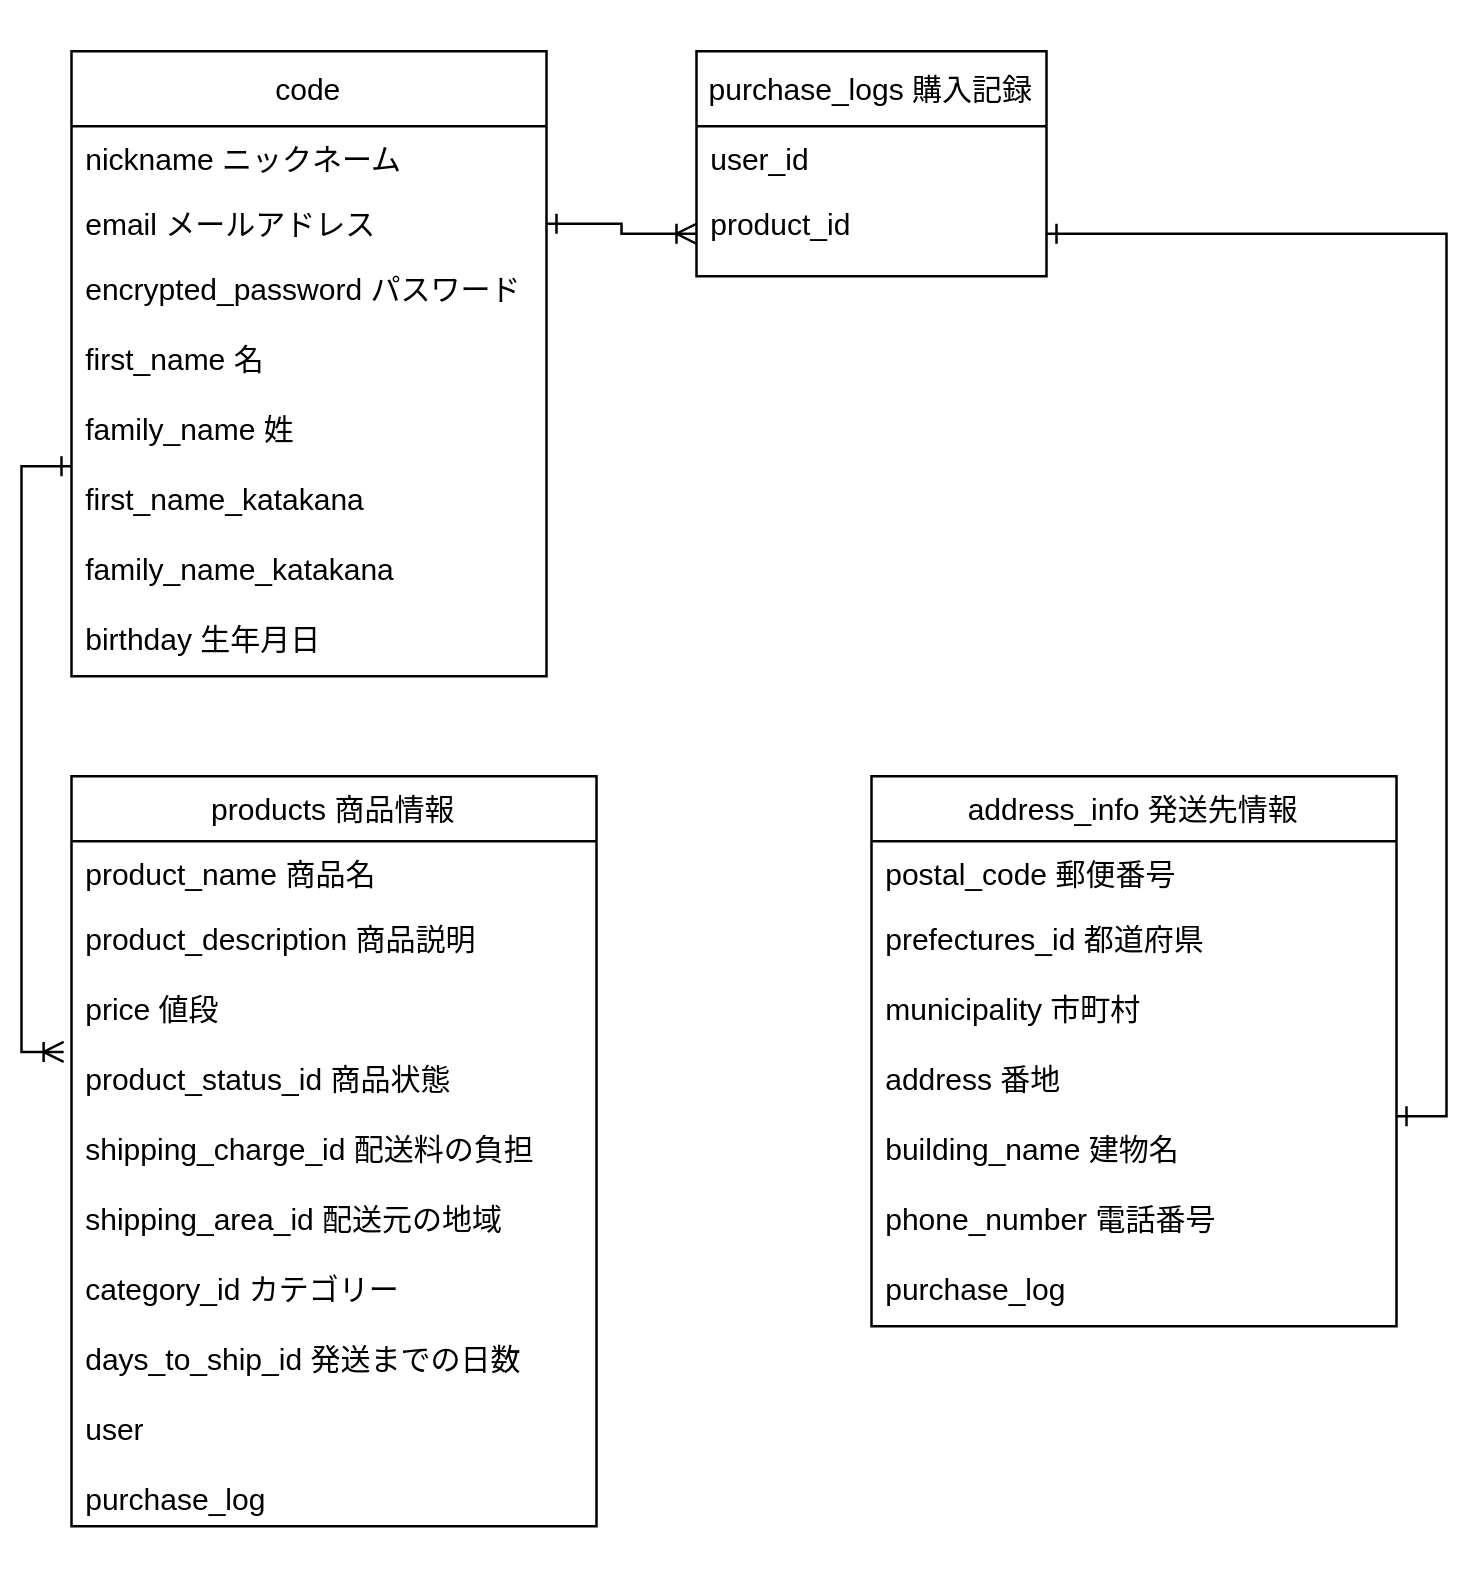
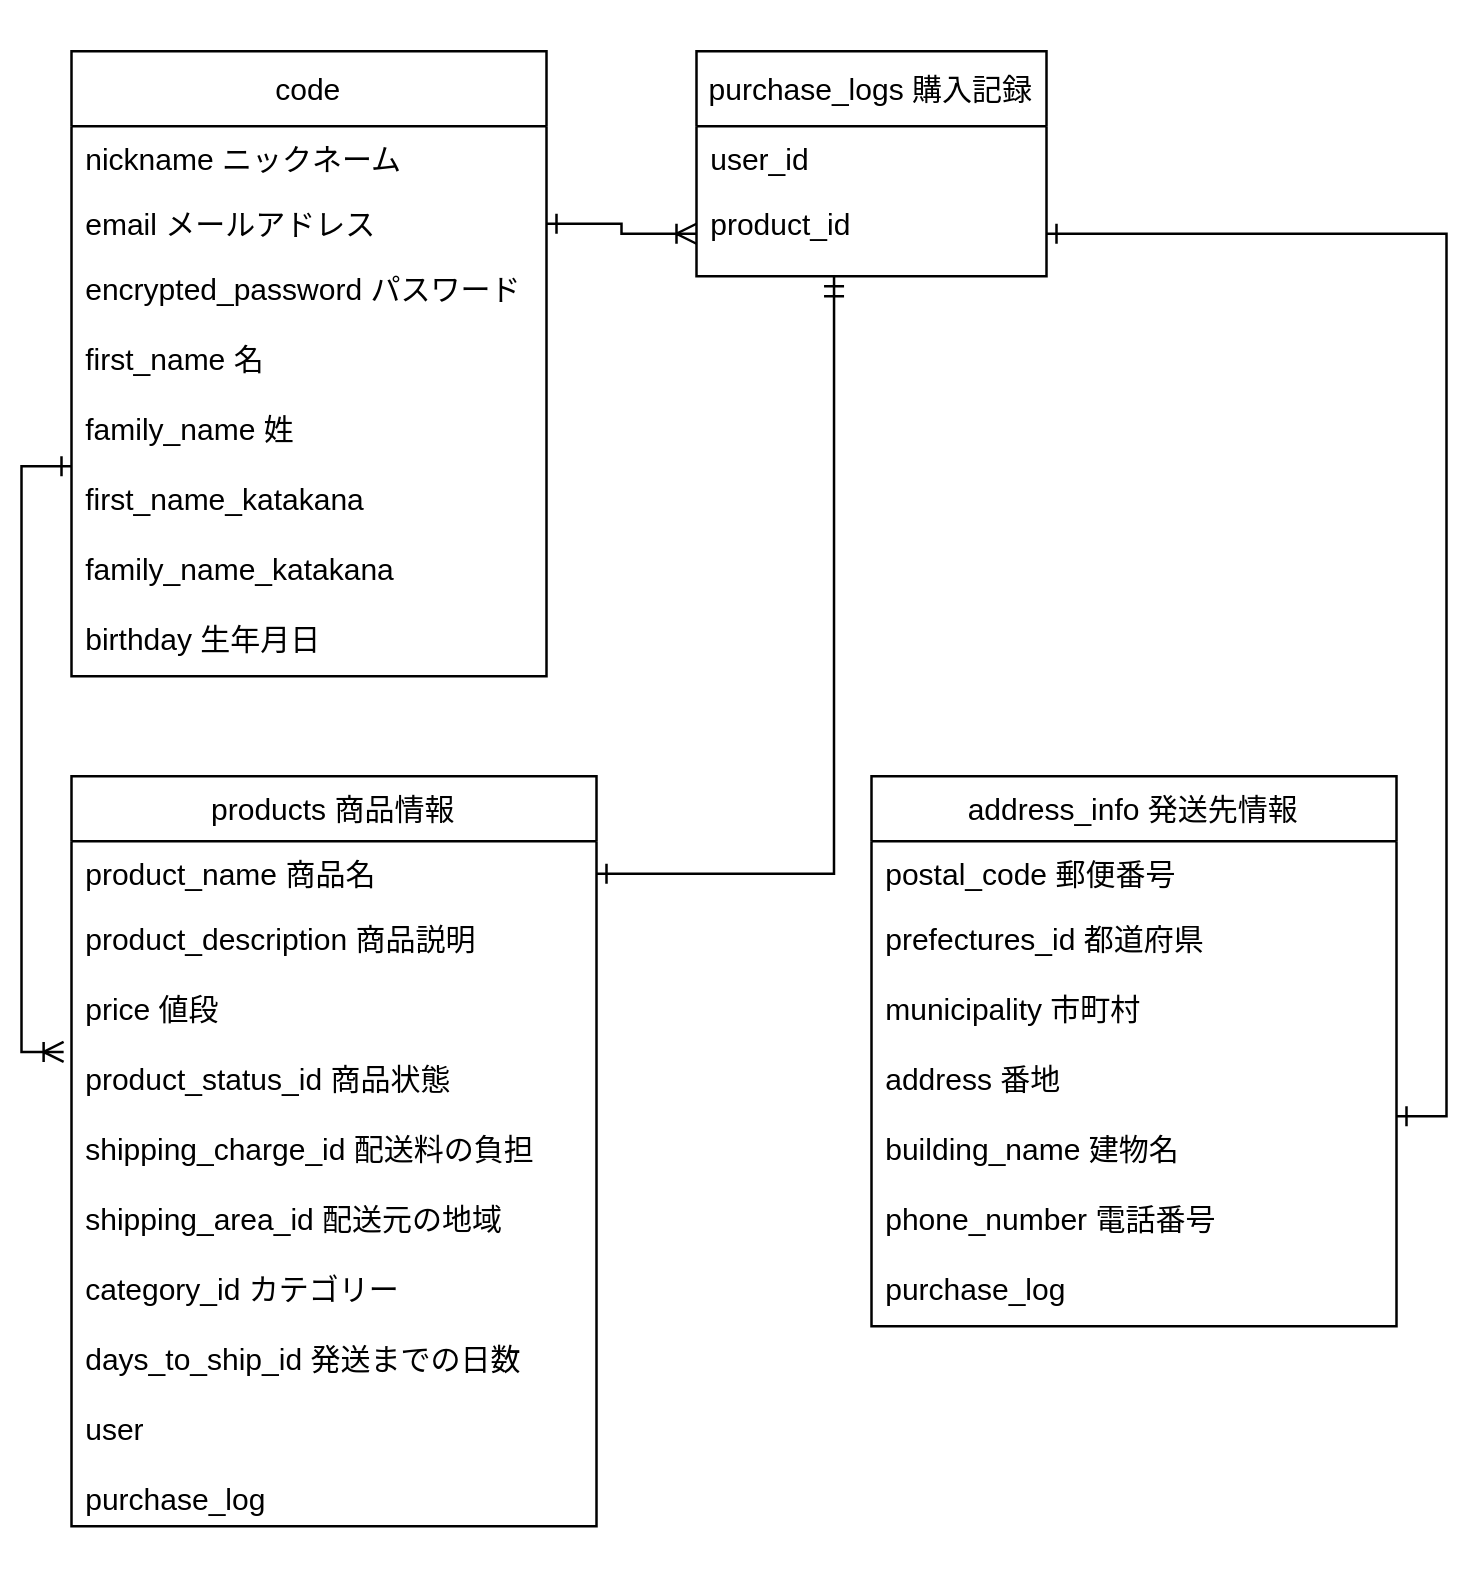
edge "product_id" -- "product_name 商品名": added
